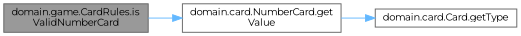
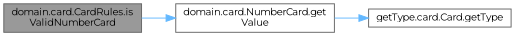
node "domain.game.CardRules.is ValidNumberCard": label "domain.game.CardRules.is ValidNumberCard" -> "domain.card.CardRules.is ValidNumberCard"
node "domain.card.Card.getType": label "domain.card.Card.getType" -> "getType.card.Card.getType"
